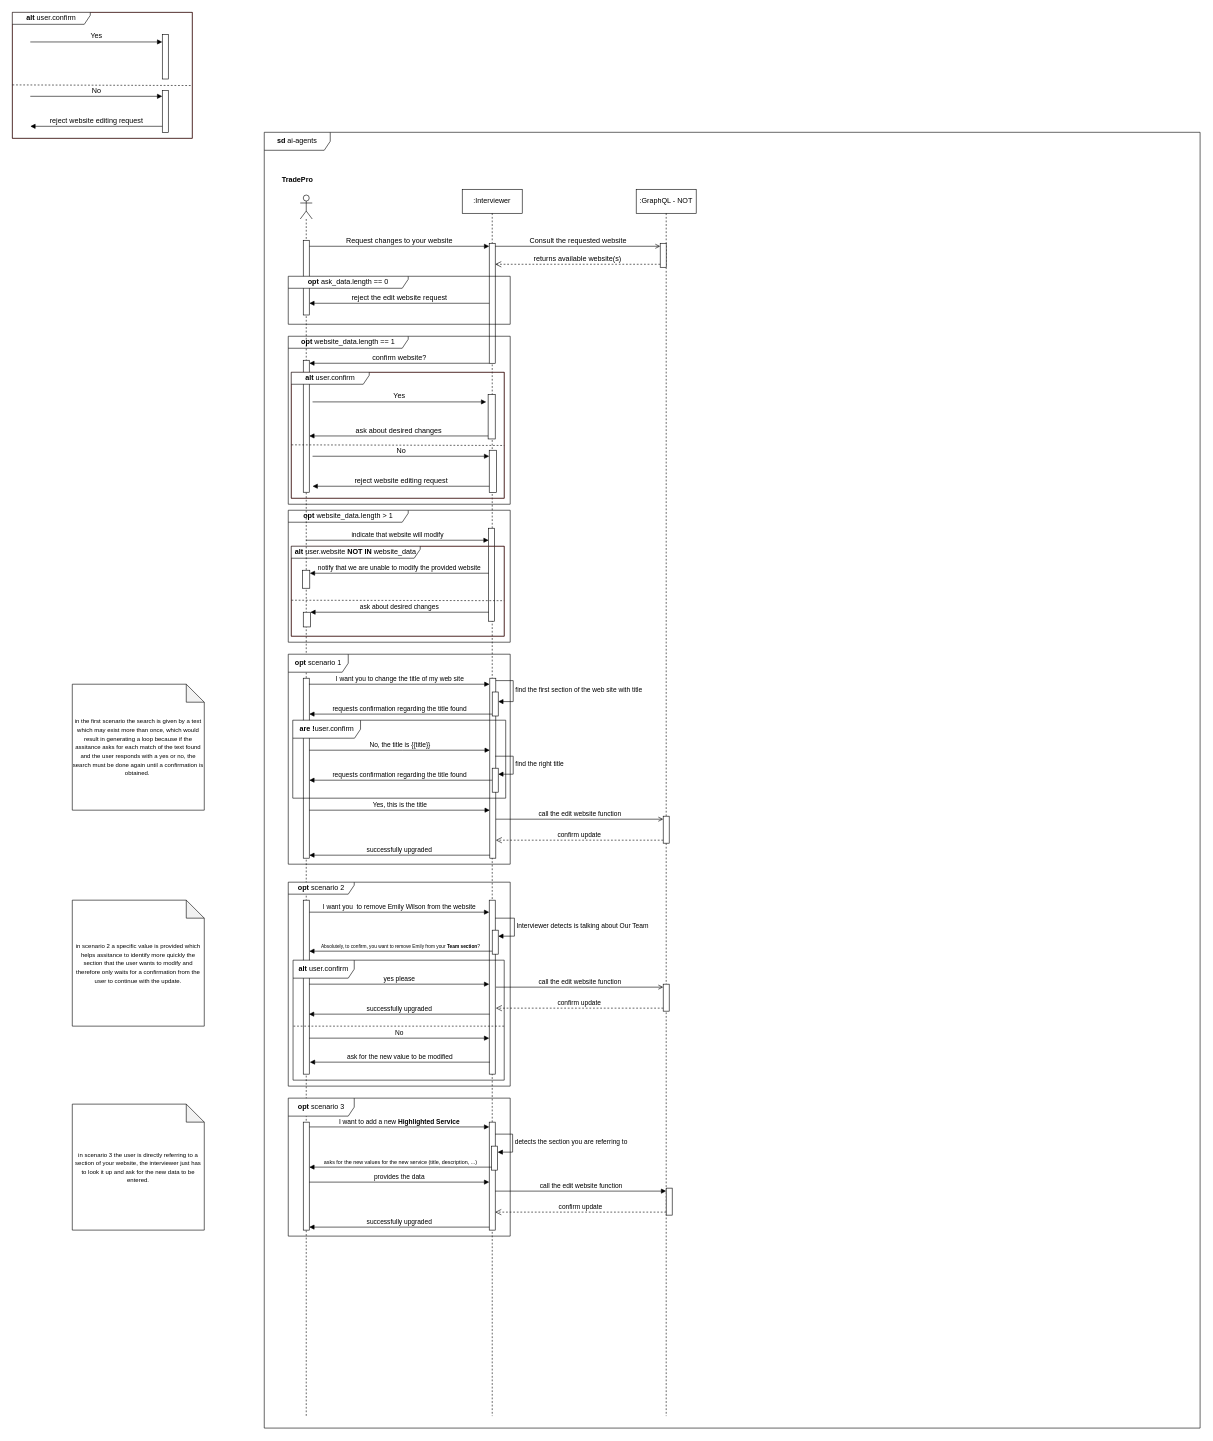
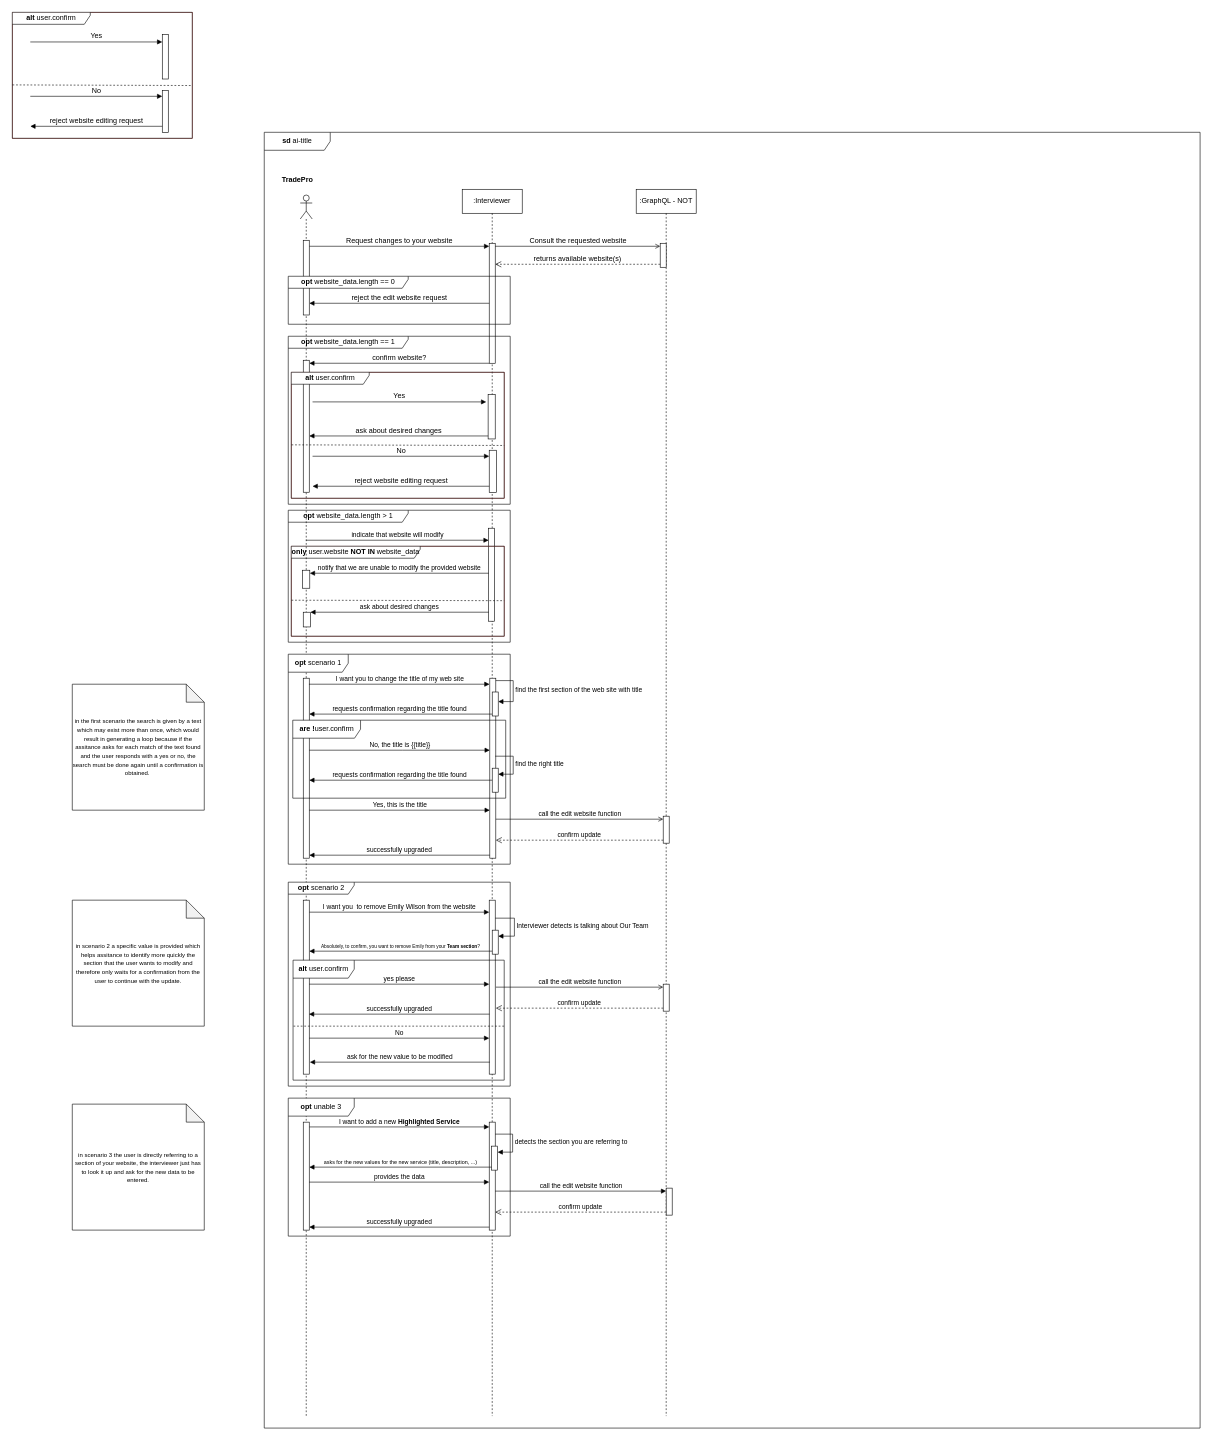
node "sd ai-agents": label "sd ai-agents" -> "sd ai-title"
node "opt ask_data.length == 0": label "opt ask_data.length == 0" -> "opt website_data.length == 0"
node "alt user.website NOT IN website_data": label "alt user.website NOT IN website_data" -> "only user.website NOT IN website_data"
node "opt scenario 3": label "opt scenario 3" -> "opt unable 3"
